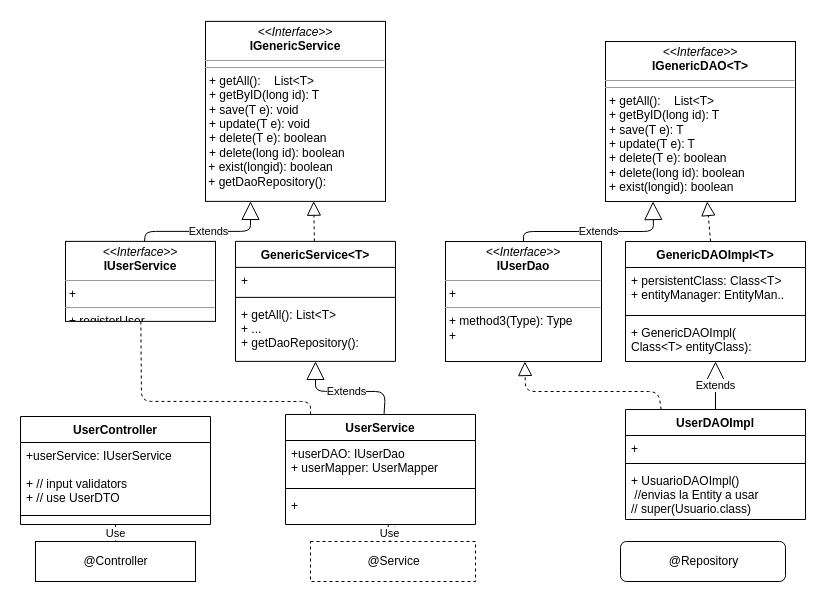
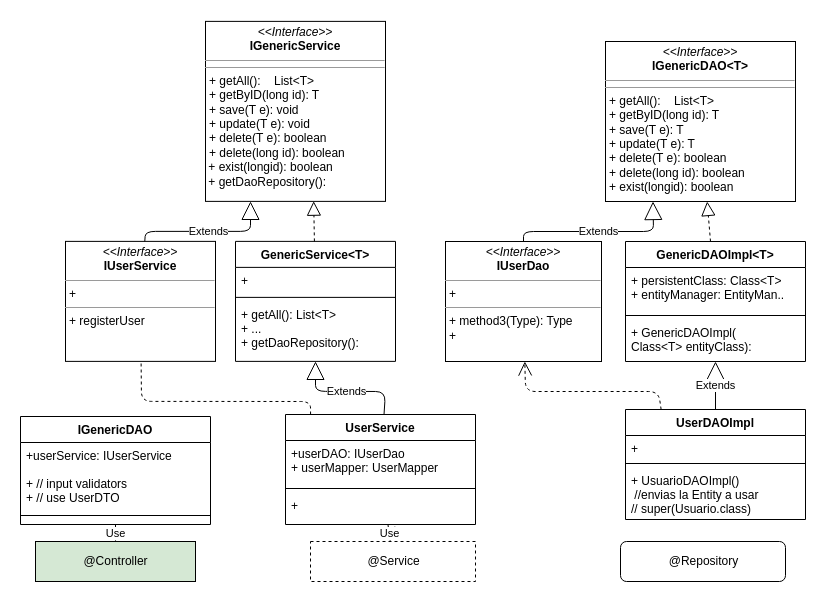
node "<<Interface>> IUserService + + registerUser": size 150x80 -> 150x120
edge "UserDAOImpl" -> "<<Interface>> IUserDao + + method3(Type): Type +": arrowhead block -> open
node "UserController": label "UserController" -> "IGenericDAO"
node "@Controller": fillcolor #ffffff -> #d5e8d4
